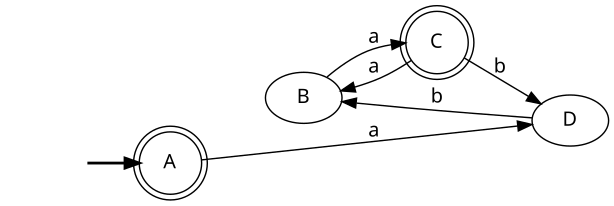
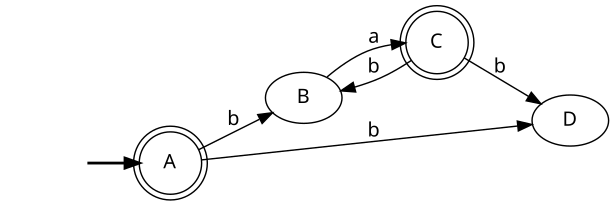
edge "C" -> "B": label "a" -> "b"
edge "D" -> "B": now "A" -> "B"
edge "A" -> "D": label "a" -> "b"
